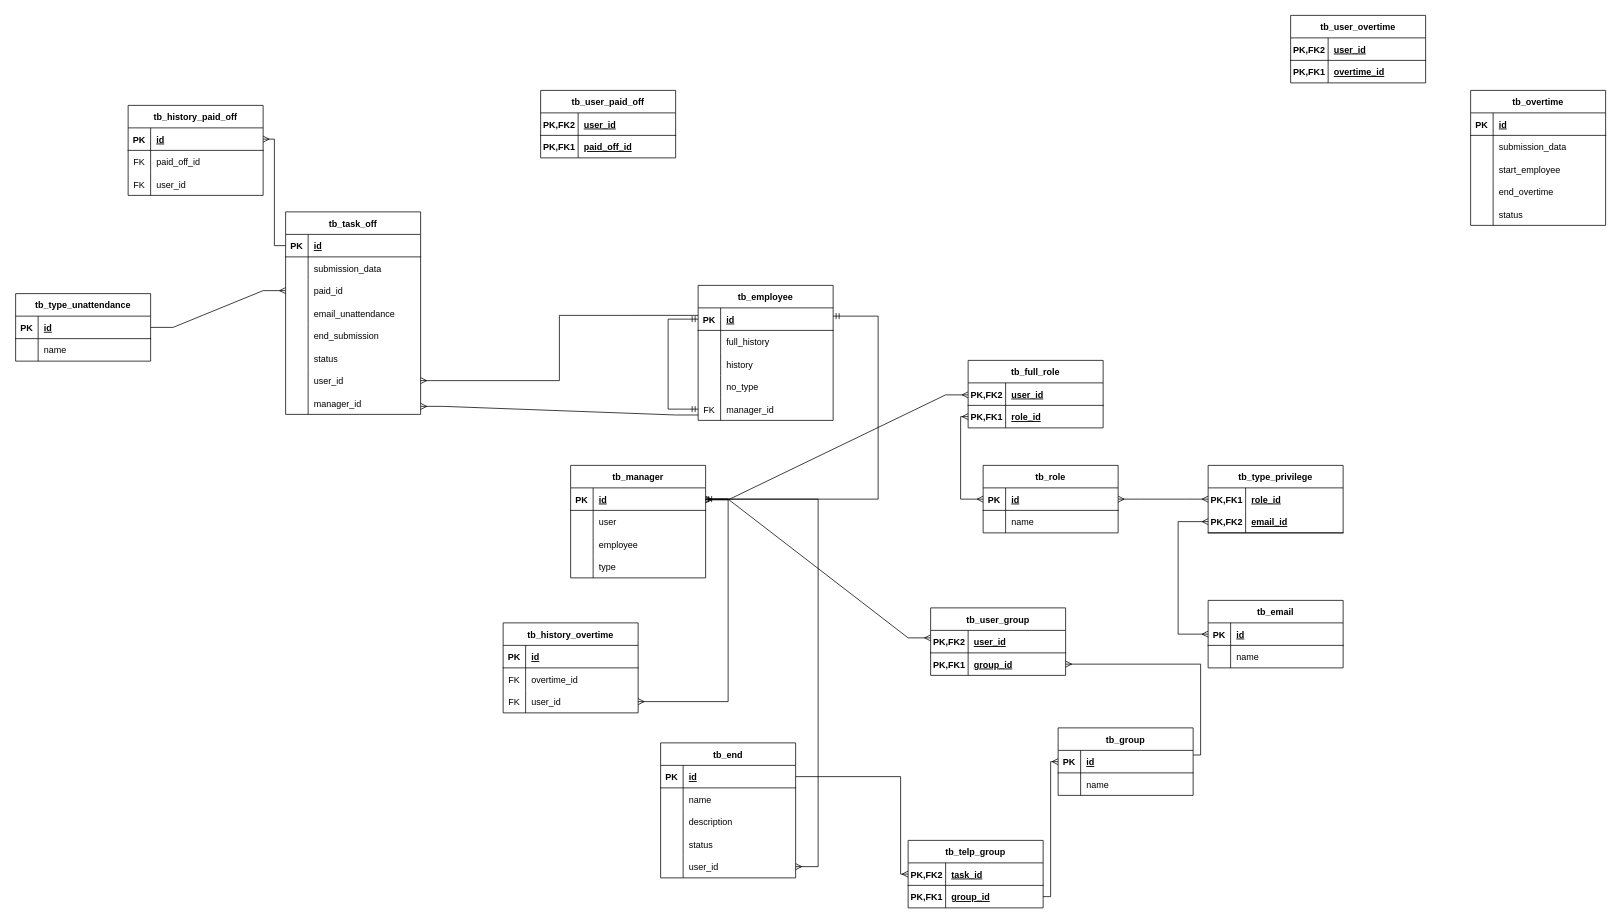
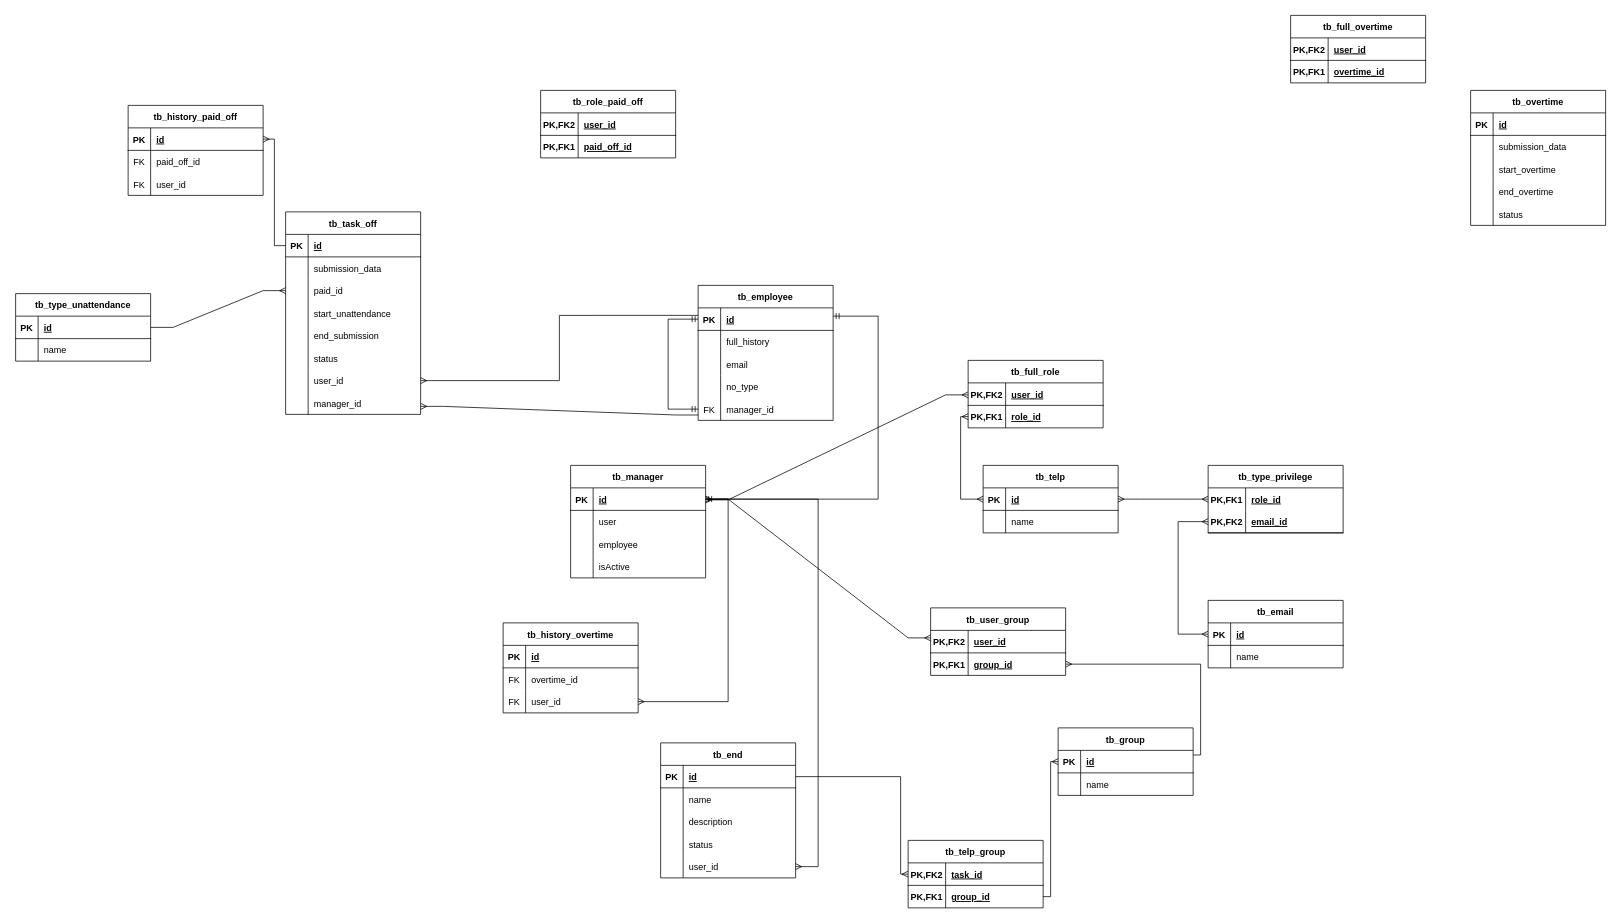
node "tb_user_overtime": label "tb_user_overtime" -> "tb_full_overtime"
node "tb_user_paid_off": label "tb_user_paid_off" -> "tb_role_paid_off"
node "start_employee": label "start_employee" -> "start_overtime"
node "email_unattendance": label "email_unattendance" -> "start_unattendance"
node "history": label "history" -> "email"
node "tb_role": label "tb_role" -> "tb_telp"
node "type": label "type" -> "isActive"
